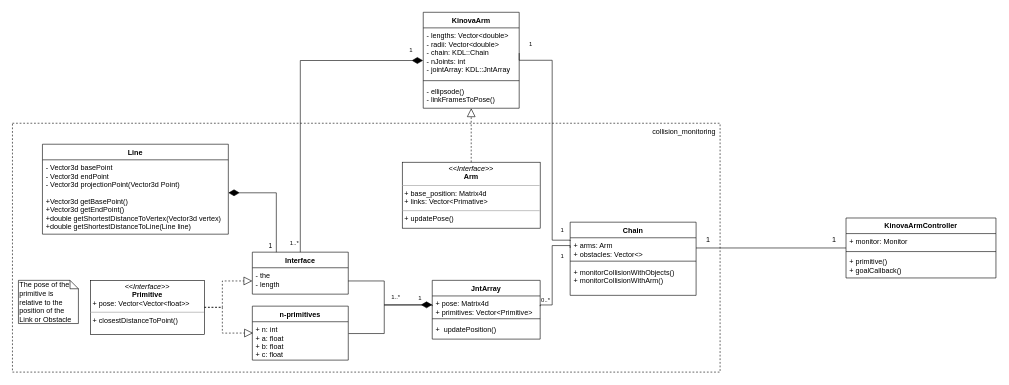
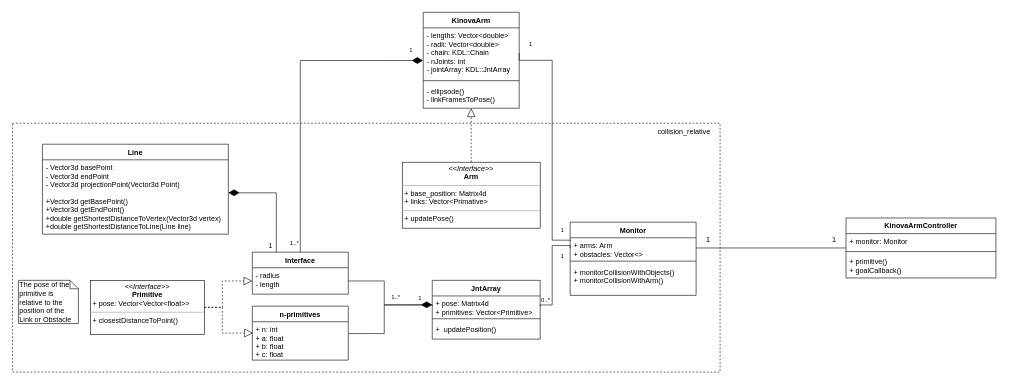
node "collision_monitoring": label "collision_monitoring" -> "collision_relative"
node "Chain": label "Chain" -> "Monitor"
node "- the - length": label "- the - length" -> "- radius - length"
